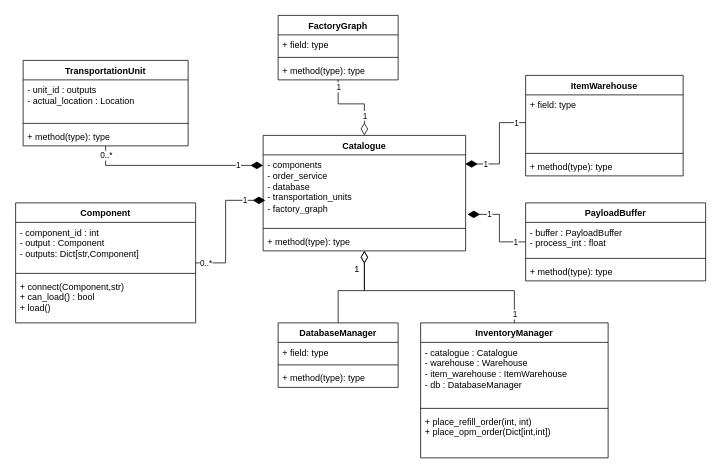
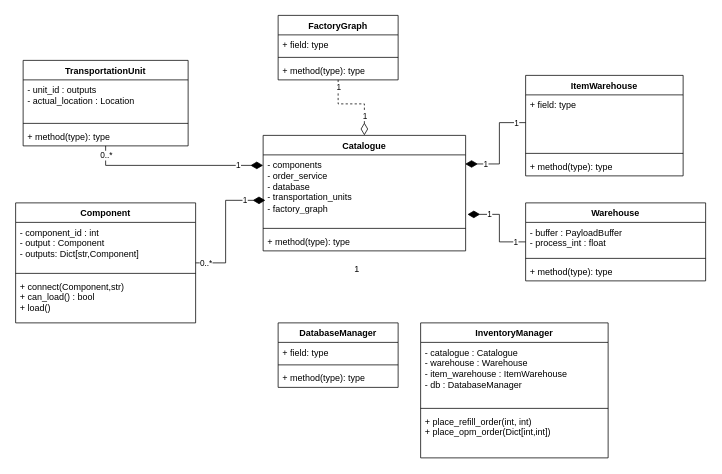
edge "FactoryGraph" -> "Catalogue": style solid -> dashed
node "PayloadBuffer": label "PayloadBuffer" -> "Warehouse"
edge "InventoryManager" -> "Catalogue": removed, label "1"
edge "DatabaseManager" -> "Catalogue": removed
